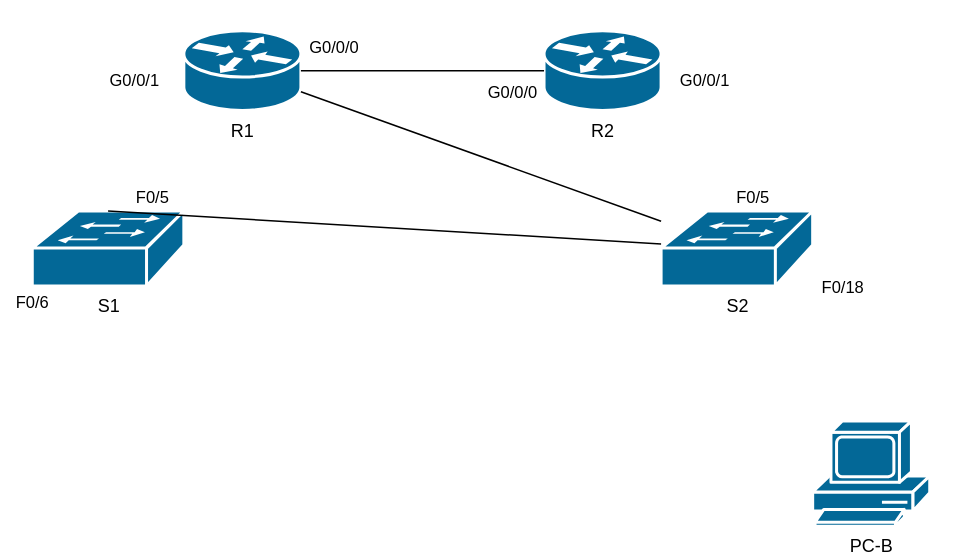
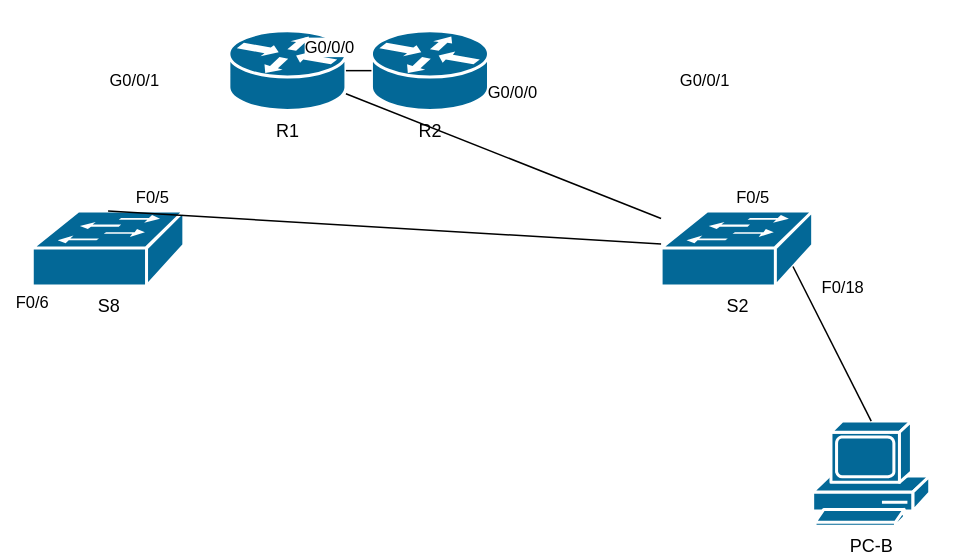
node "R1": moved (242, 71) -> (287, 71)
node "R2": moved (602, 71) -> (430, 71)
node "S1": label "S1" -> "S8"
edge "S2" -- "PC-B": added
